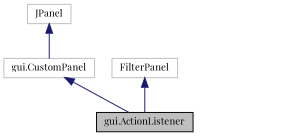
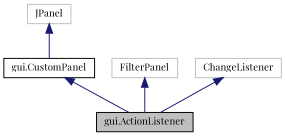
node "gui.CustomPanel": color grey75 -> black
node "ChangeListener": added
